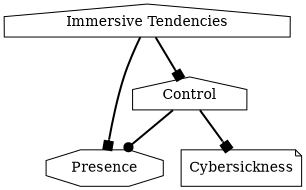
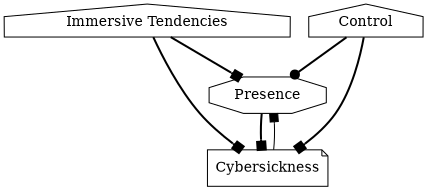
edge "Immersive Tendencies" -> "Control": now "Immersive Tendencies" -> "Cybersickness"
edge "Presence" -> "Cybersickness": added
edge "Cybersickness" -> "Presence": added
